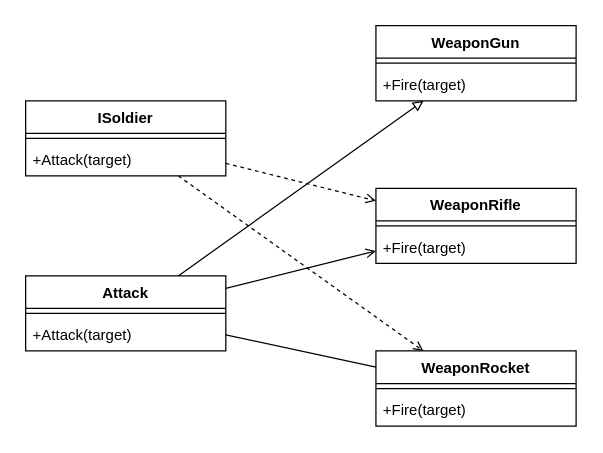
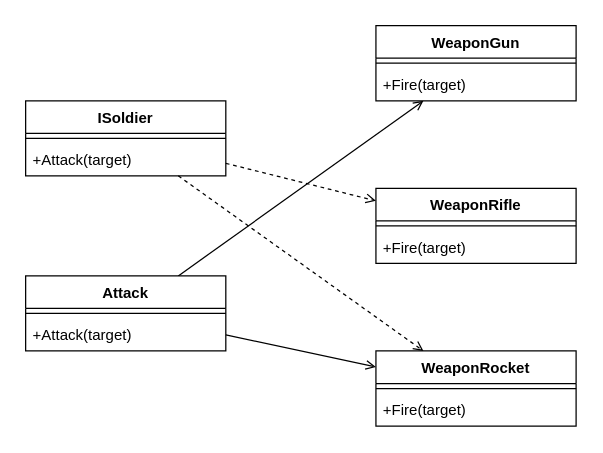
edge "Attack" -> "WeaponGun": arrowhead block -> open
edge "Attack" -> "WeaponRifle": removed
edge "Attack" -- "WeaponRocket": arrowhead none -> open
